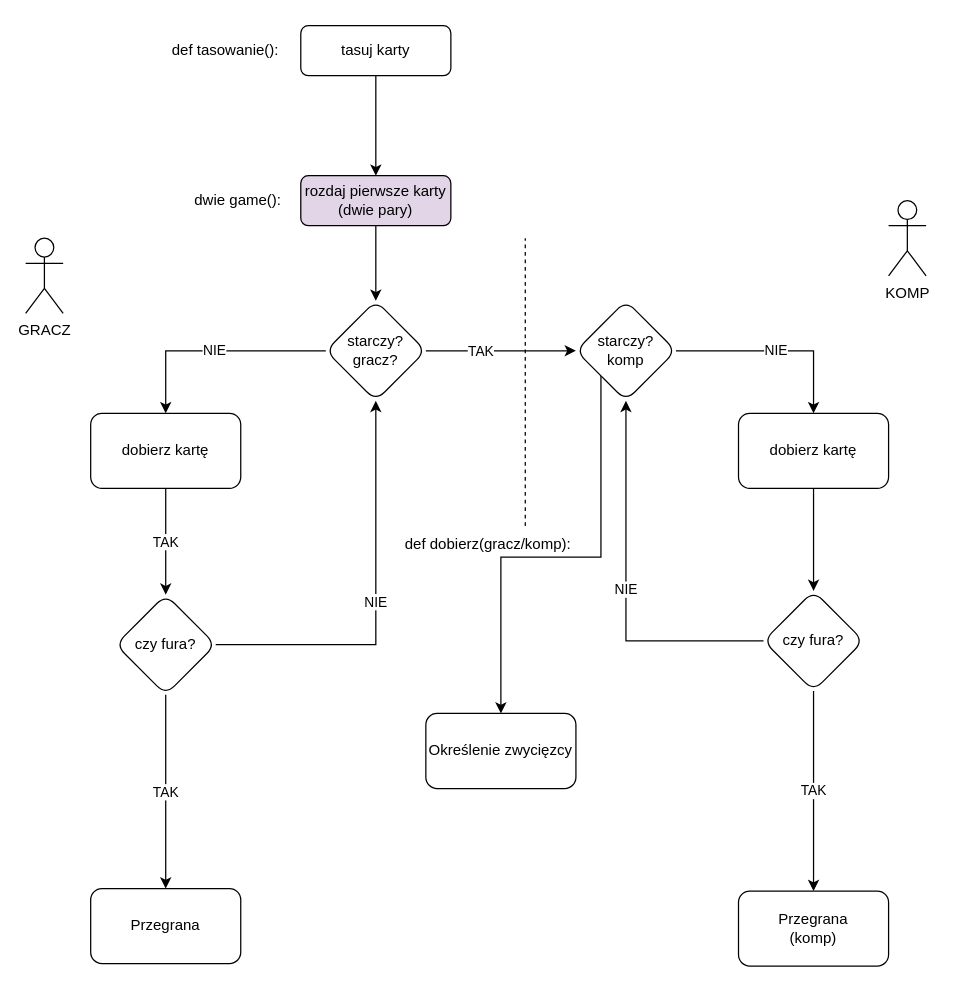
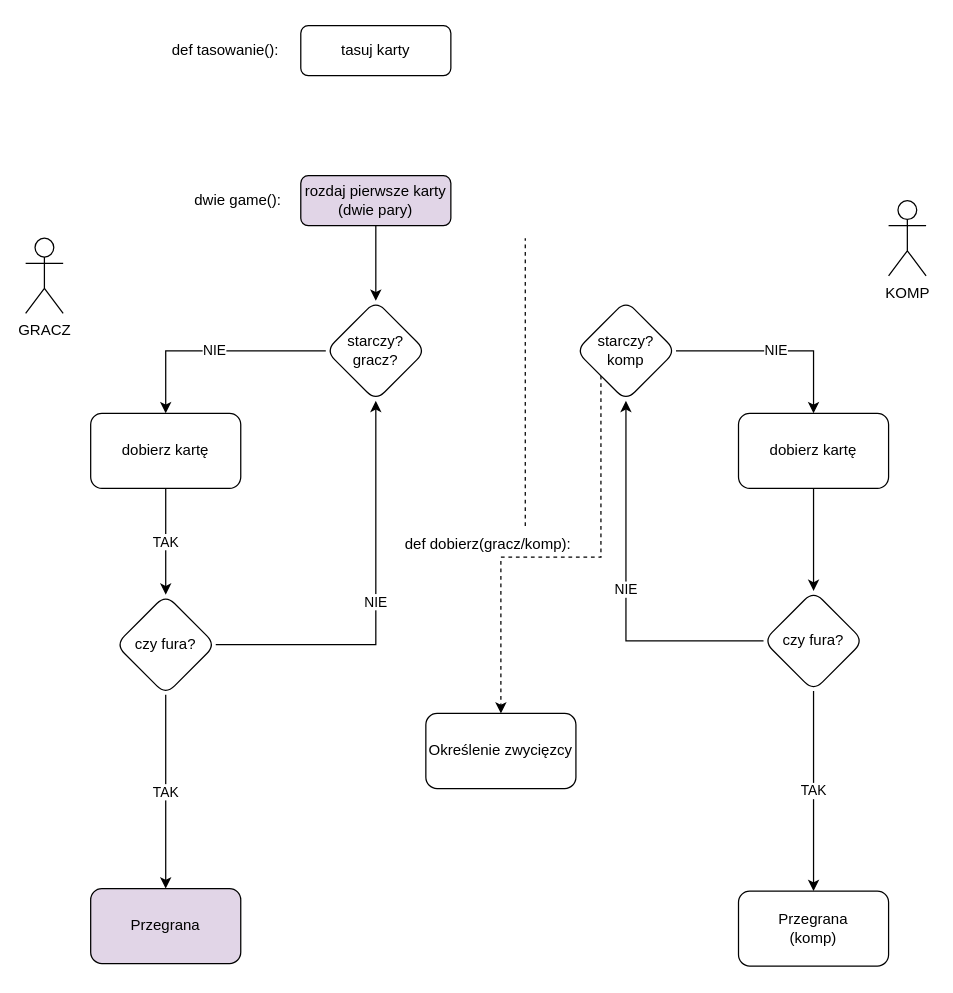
edge "tasuj karty" -> "rozdaj pierwsze karty (dwie pary)": removed
edge "starczy? gracz?" -> "starczy? komp": removed, label "TAK"
edge "starczy? komp" -> "Określenie zwycięzcy": style solid -> dashed
node "Przegrana": fillcolor #ffffff -> #e1d5e7
